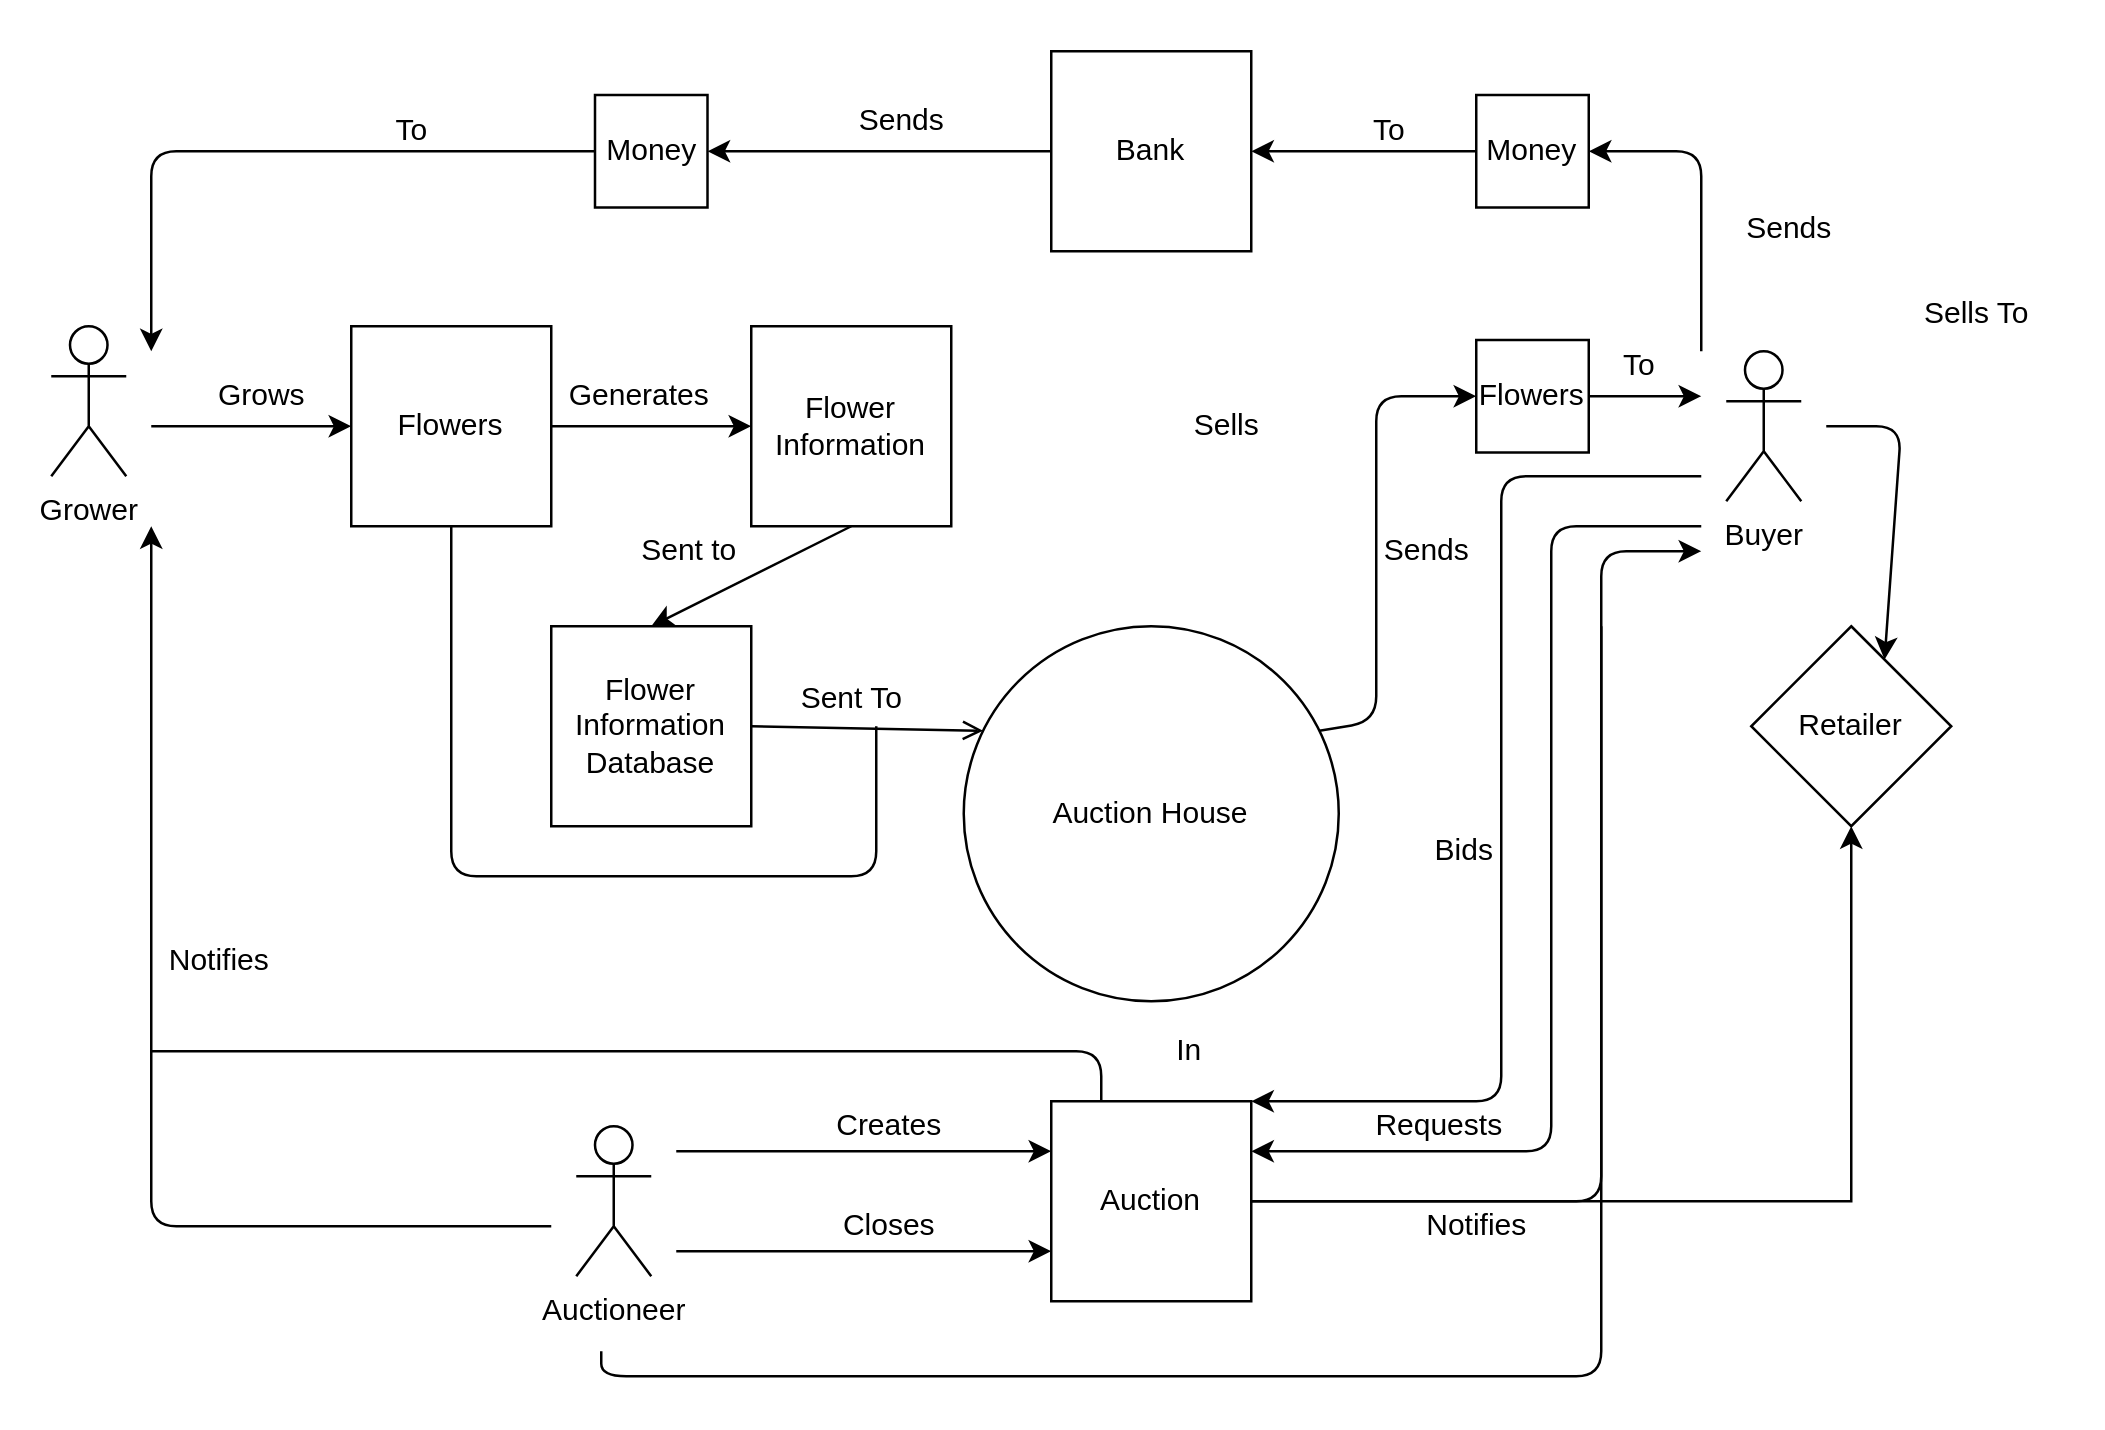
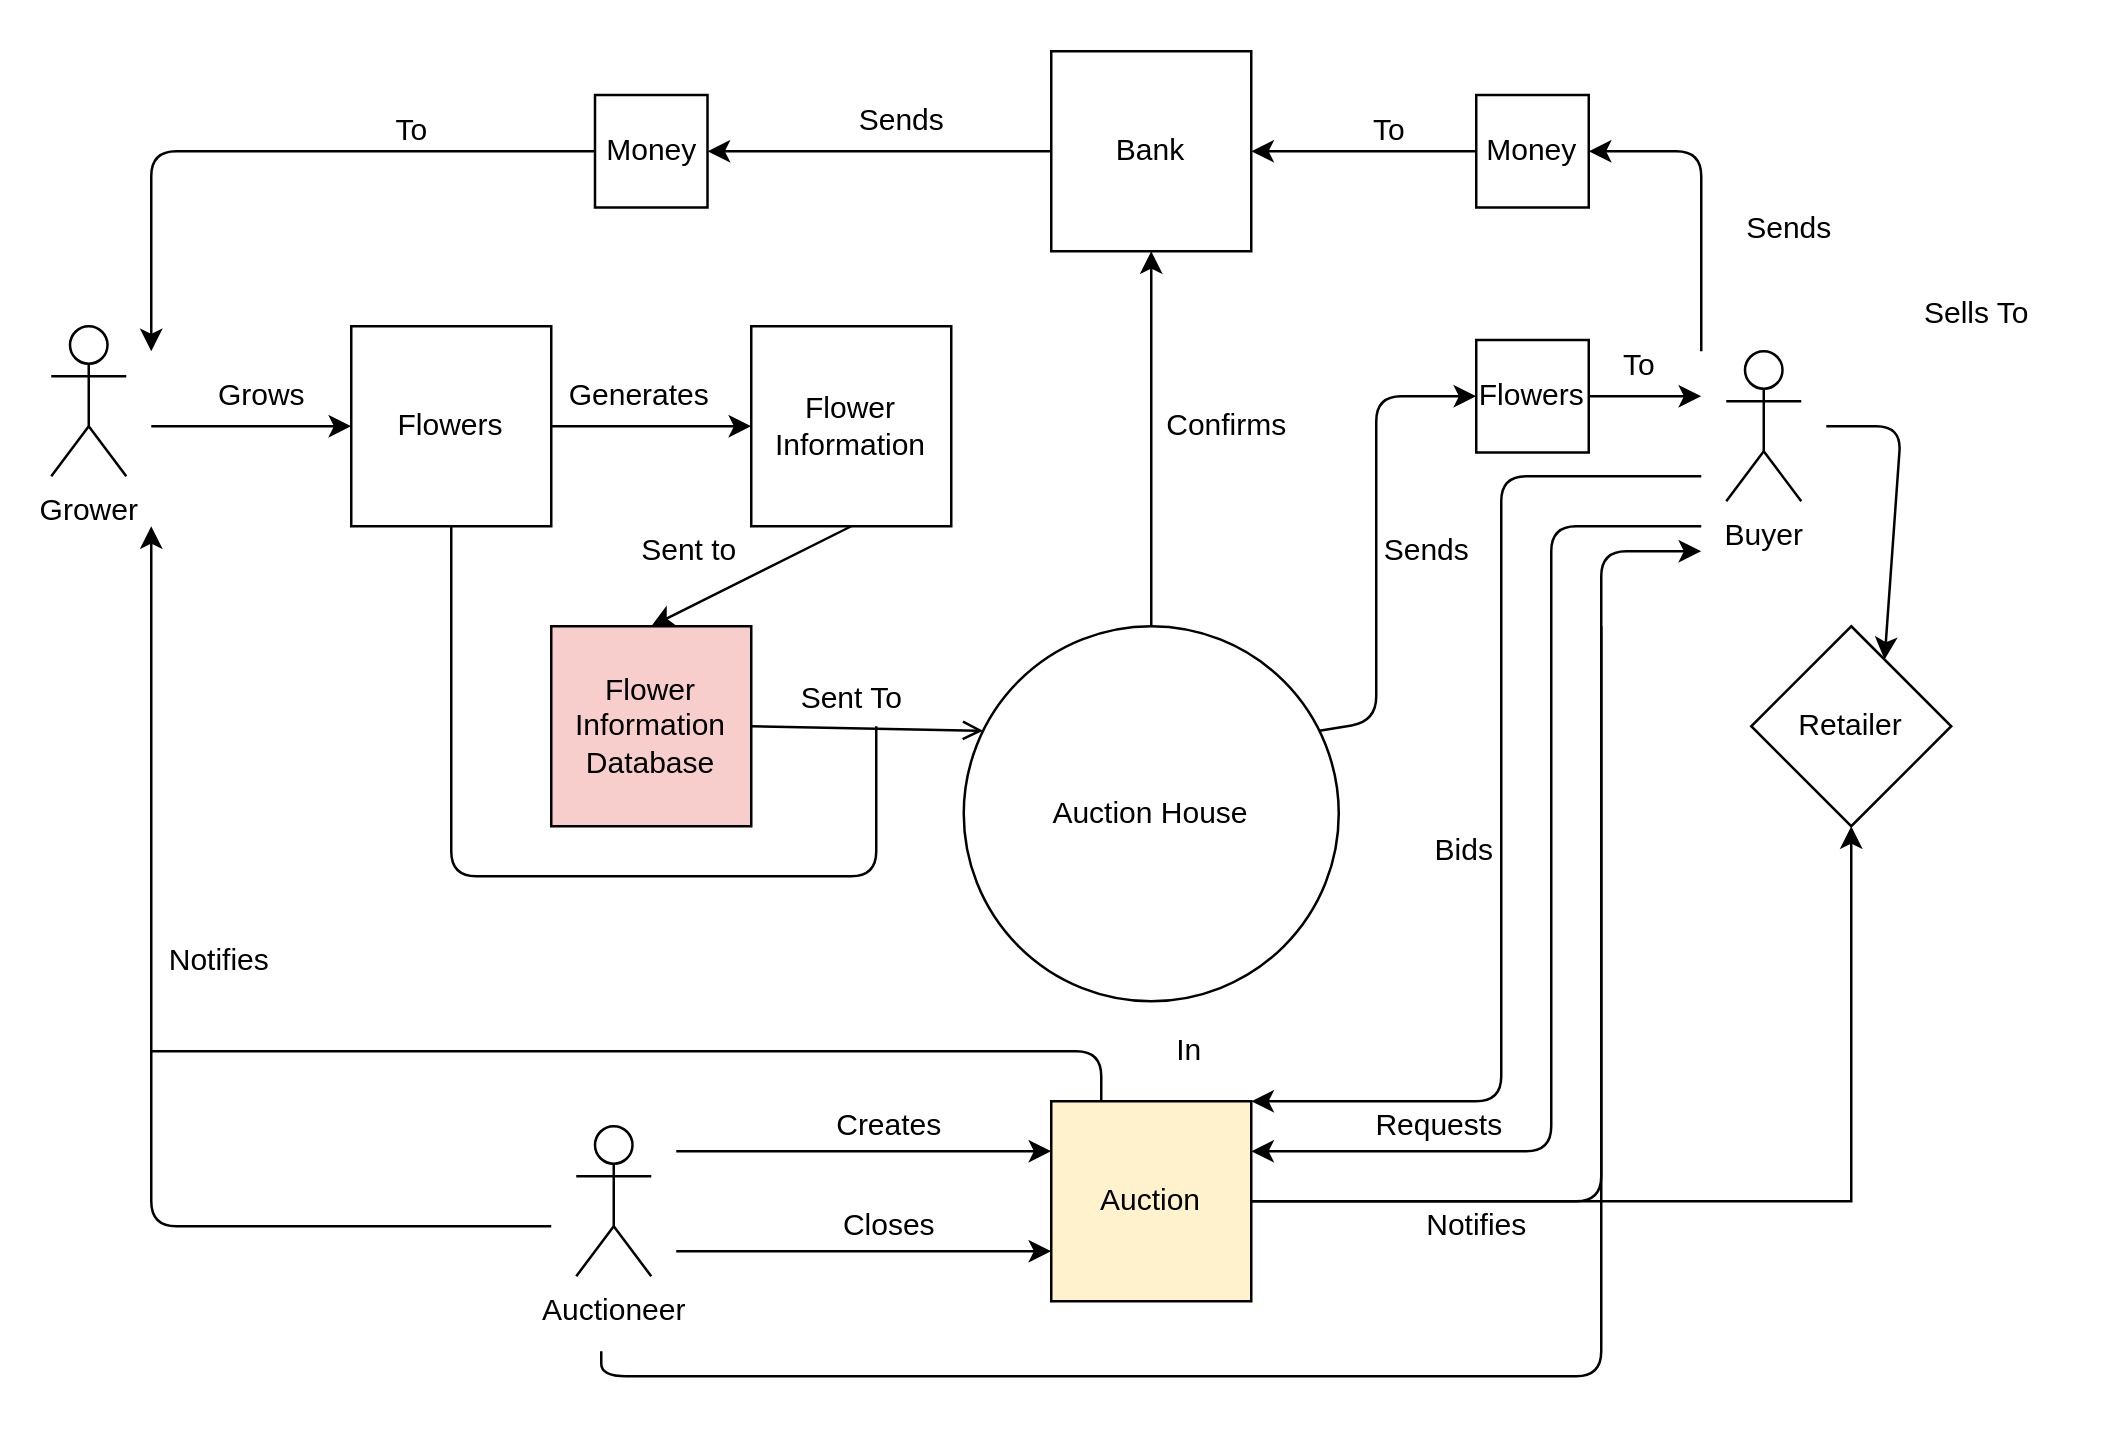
node "Sells": label "Sells" -> "Confirms"
edge "Auction House" -> "Bank": added
node "Flower Information Database": fillcolor #ffffff -> #f8cecc
node "Auction": fillcolor #ffffff -> #fff2cc
